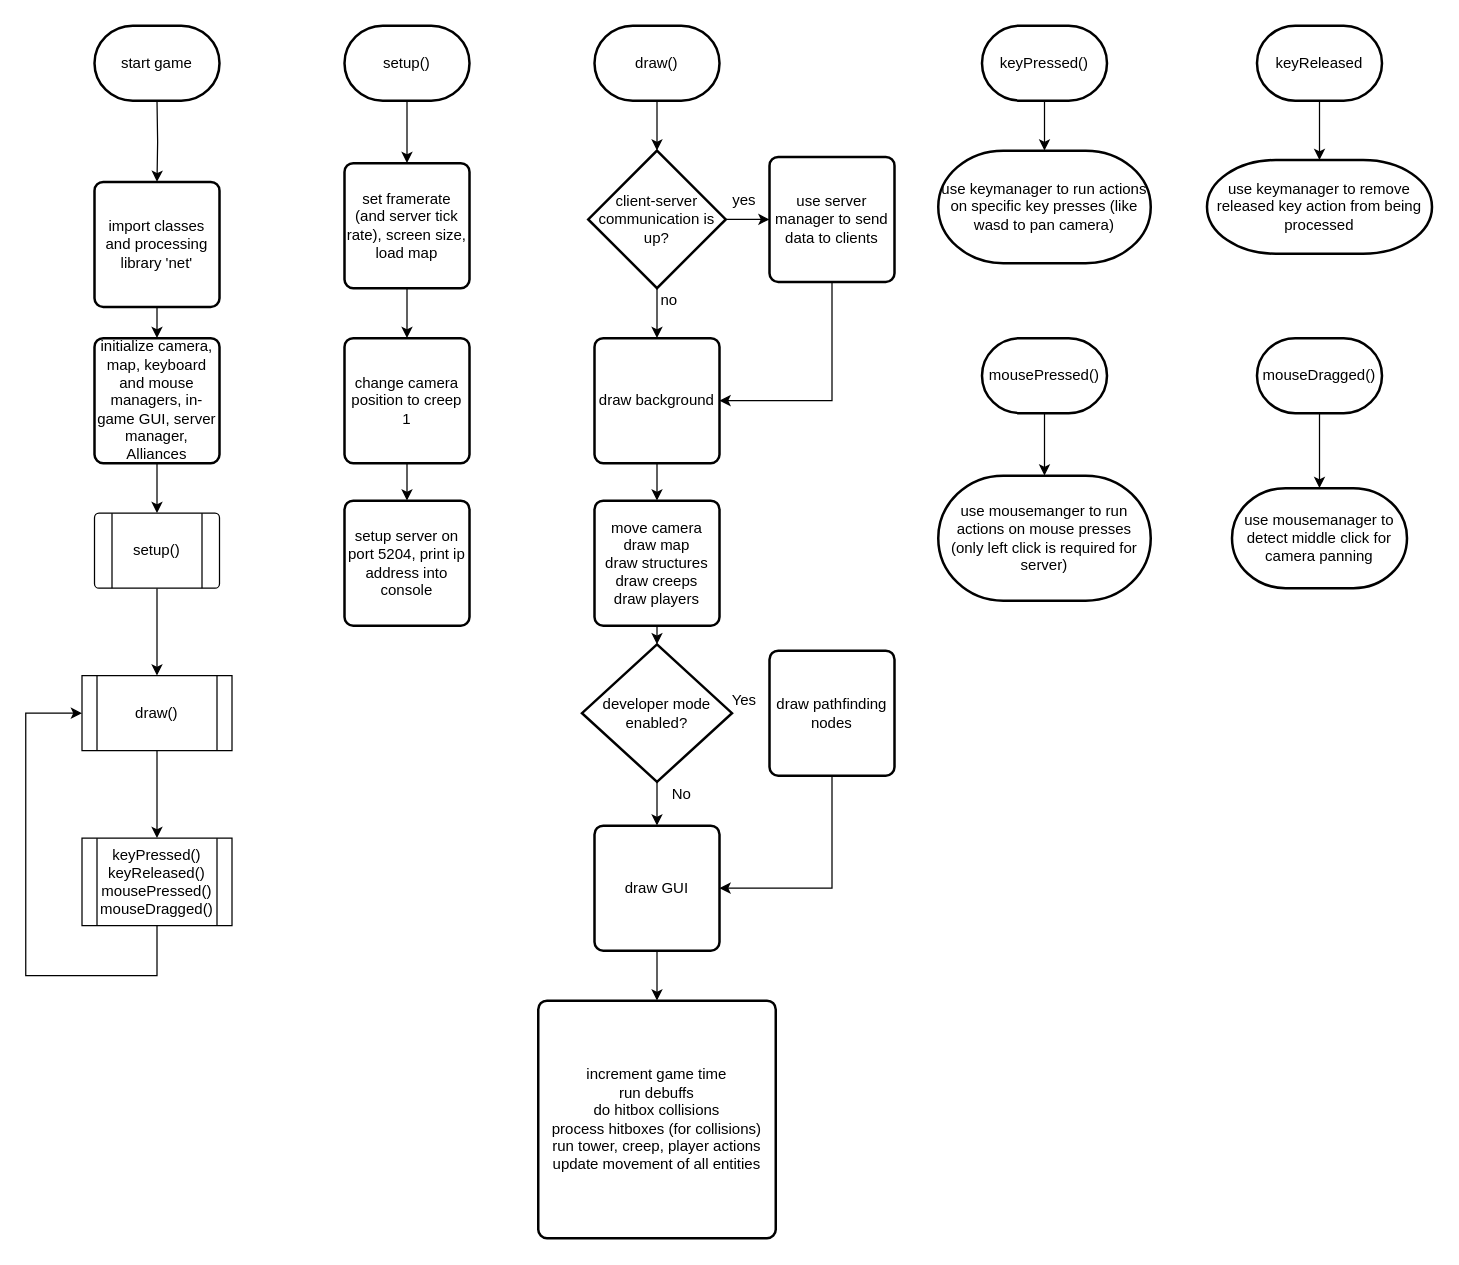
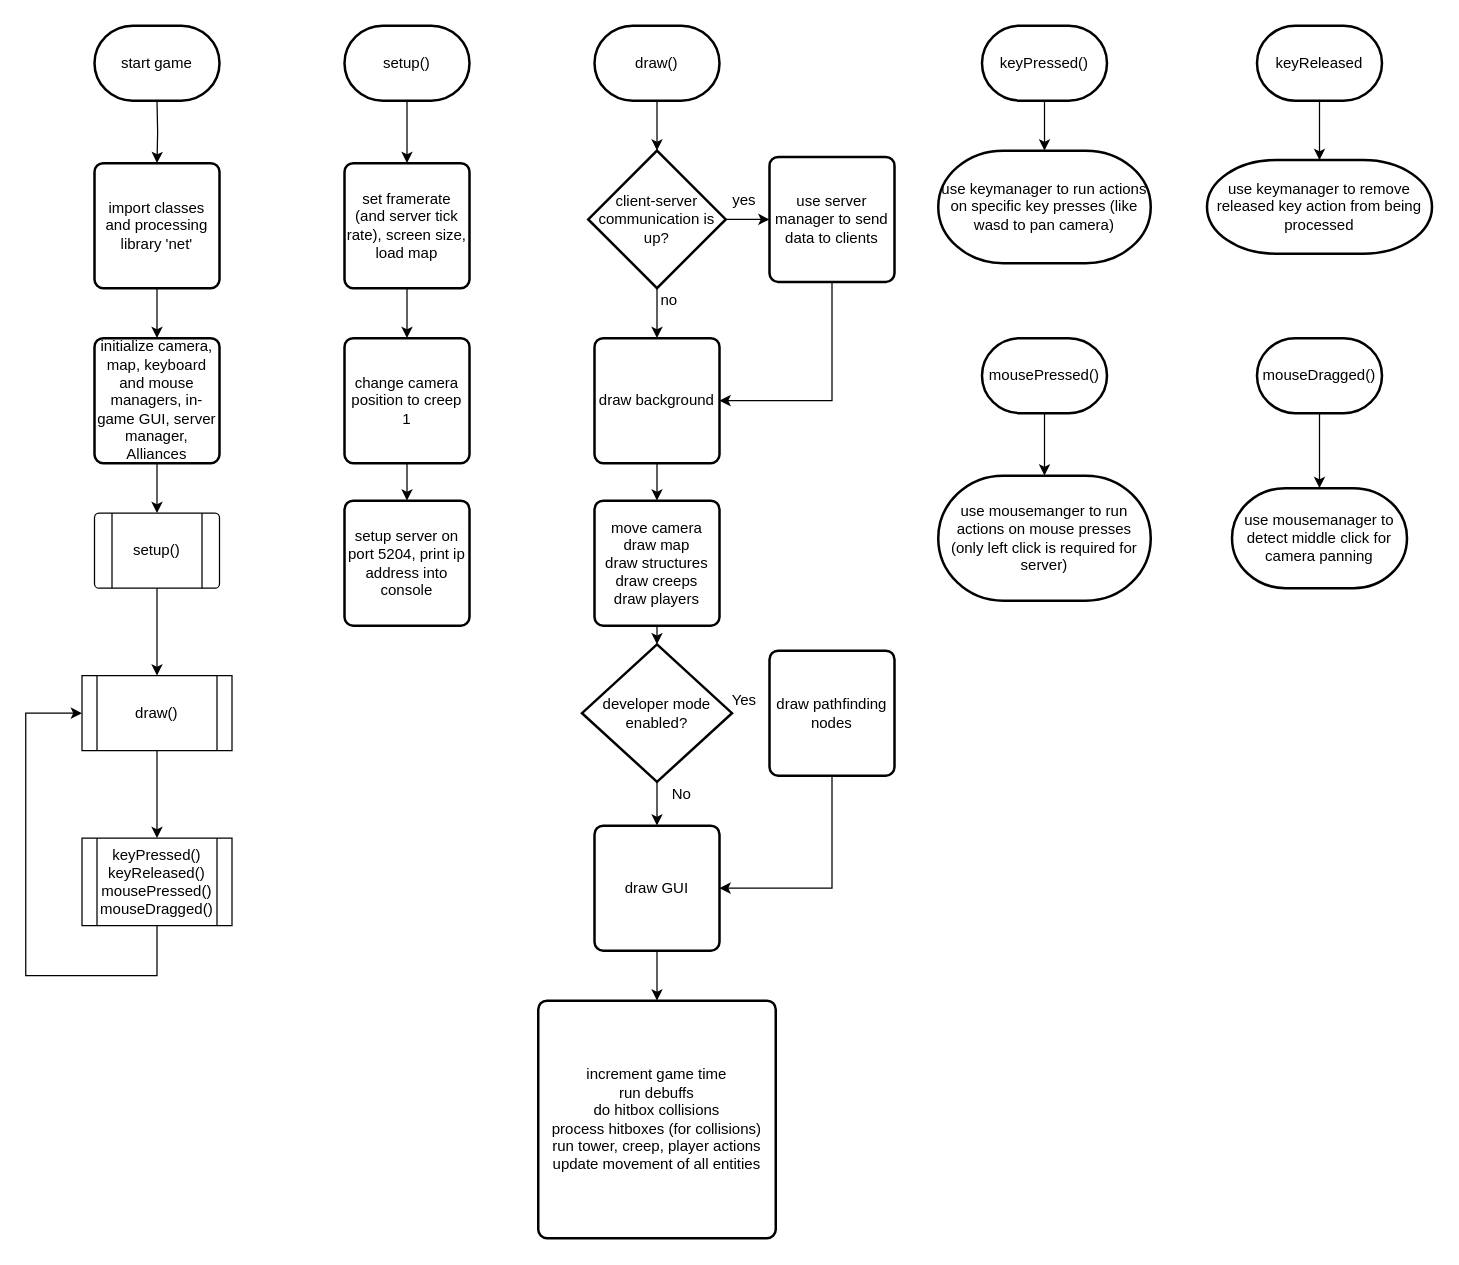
node "import classes and processing library 'net'": moved (157, 244) -> (157, 226)
